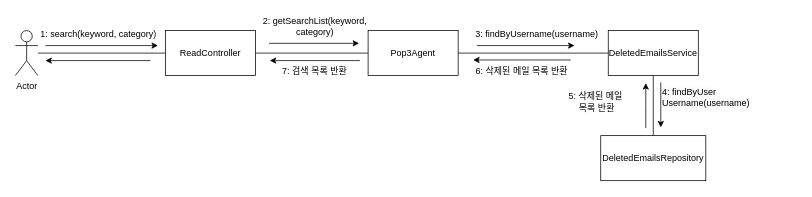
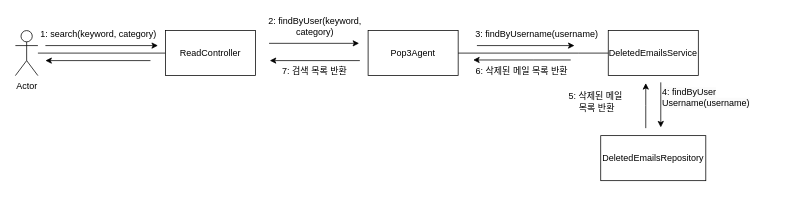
node "2: getSearchList(keyword, category)": label "2: getSearchList(keyword, category)" -> "2: findByUser(keyword, category)"
edge "ReadController" -- "Pop3Agent": removed
edge "DeletedEmailsService" -- "DeletedEmailsRepository": removed
